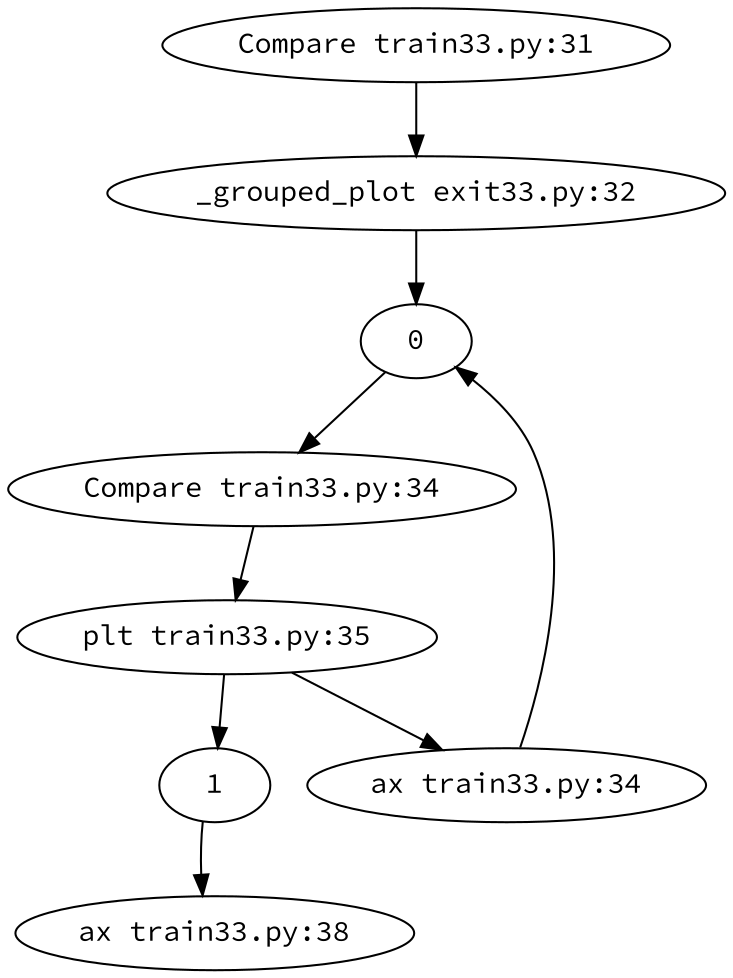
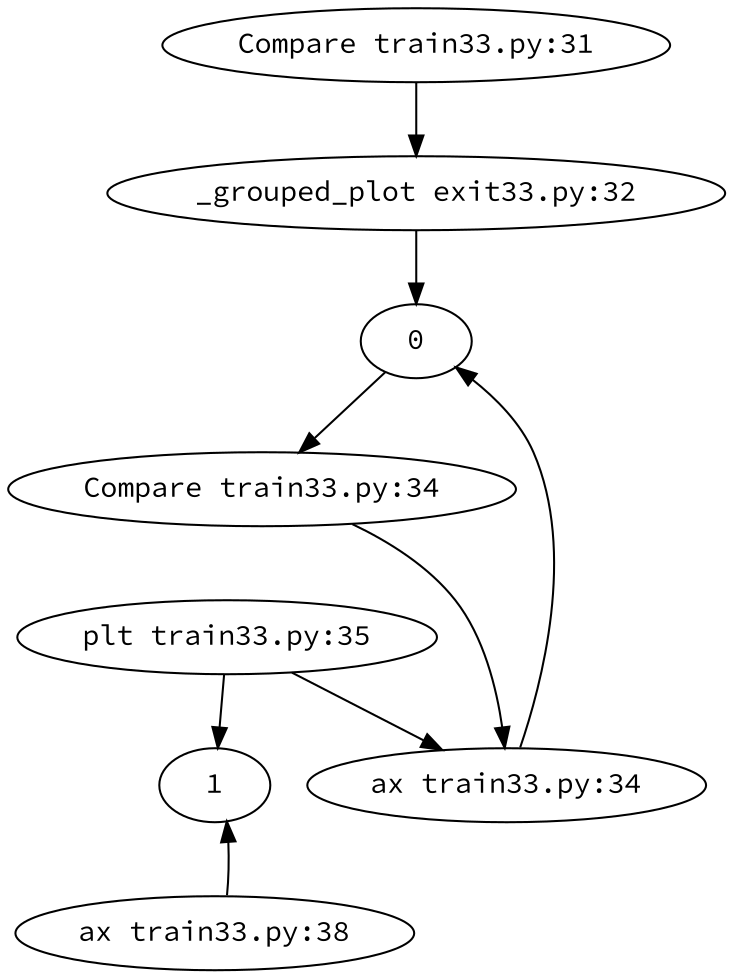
edge "Compare train33.py:34" -> "plt train33.py:35": now "Compare train33.py:34" -> "ax train33.py:34"
edge "1" -> "ax train33.py:38": reversed
